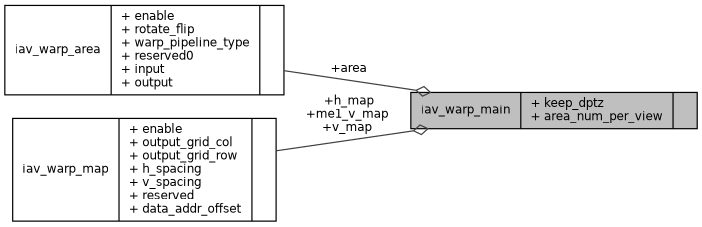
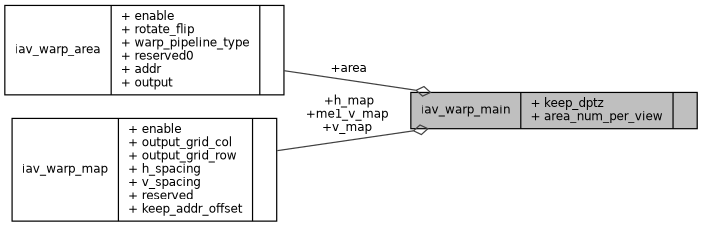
node "iav_warp_area": text "+ input" -> "+ addr"
node "iav_warp_map": text "+ data_addr_offset" -> "+ keep_addr_offset"
